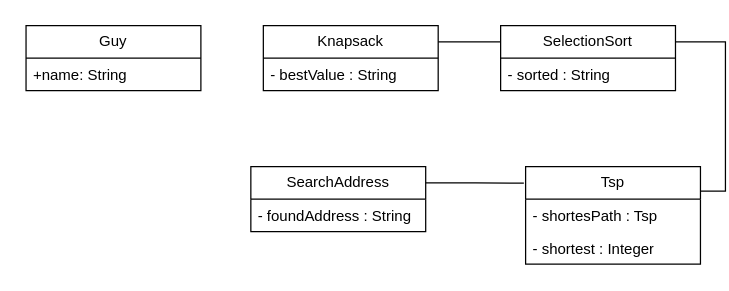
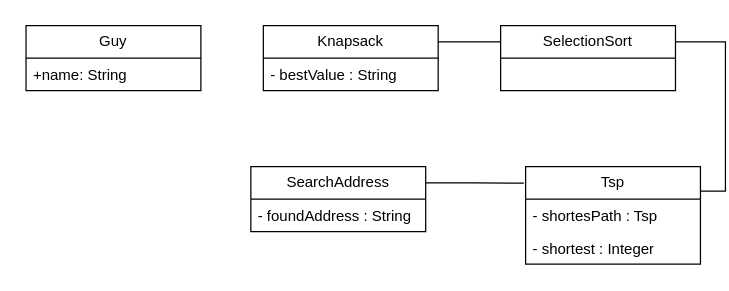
node "- sorted : String": removed
